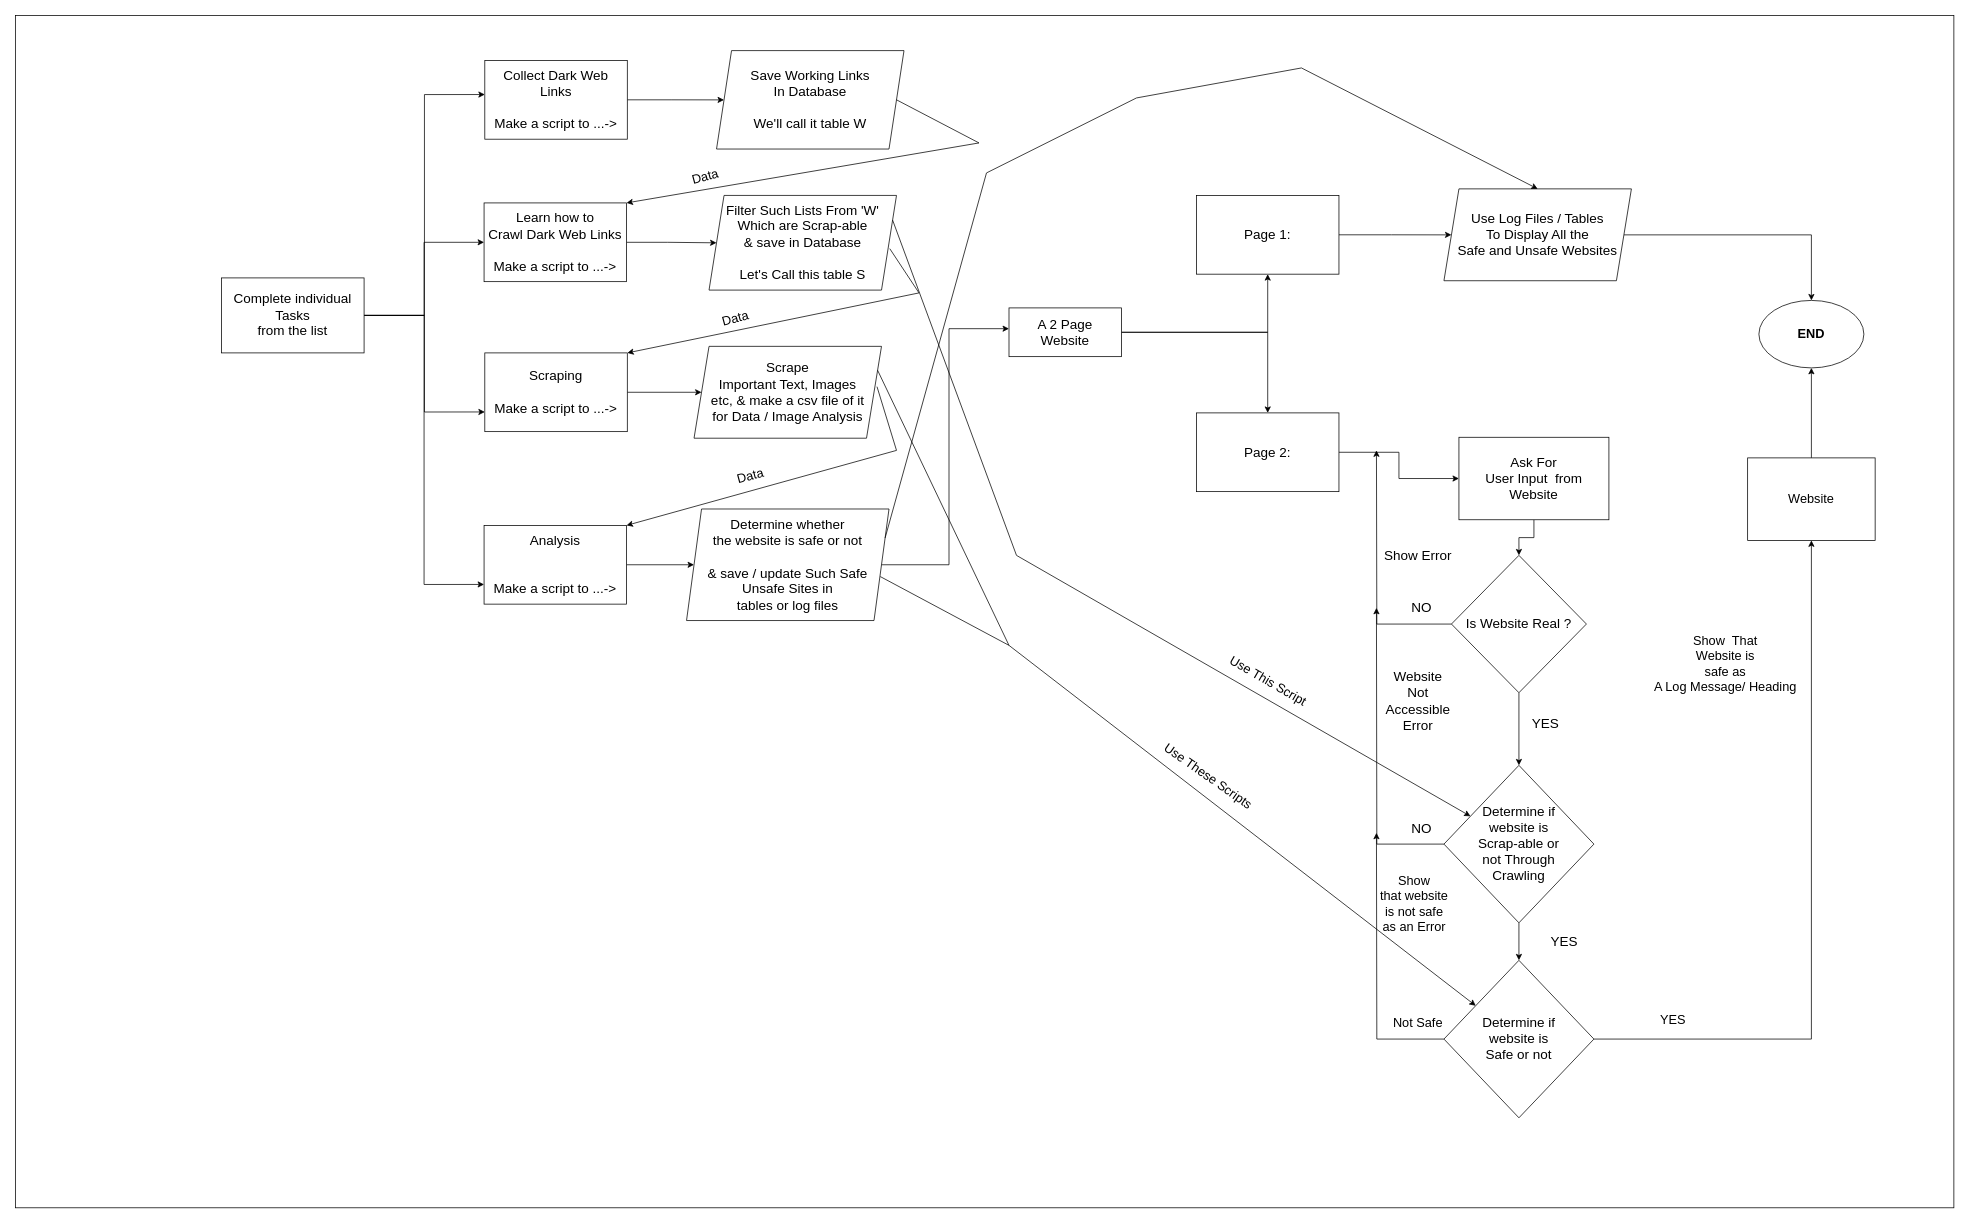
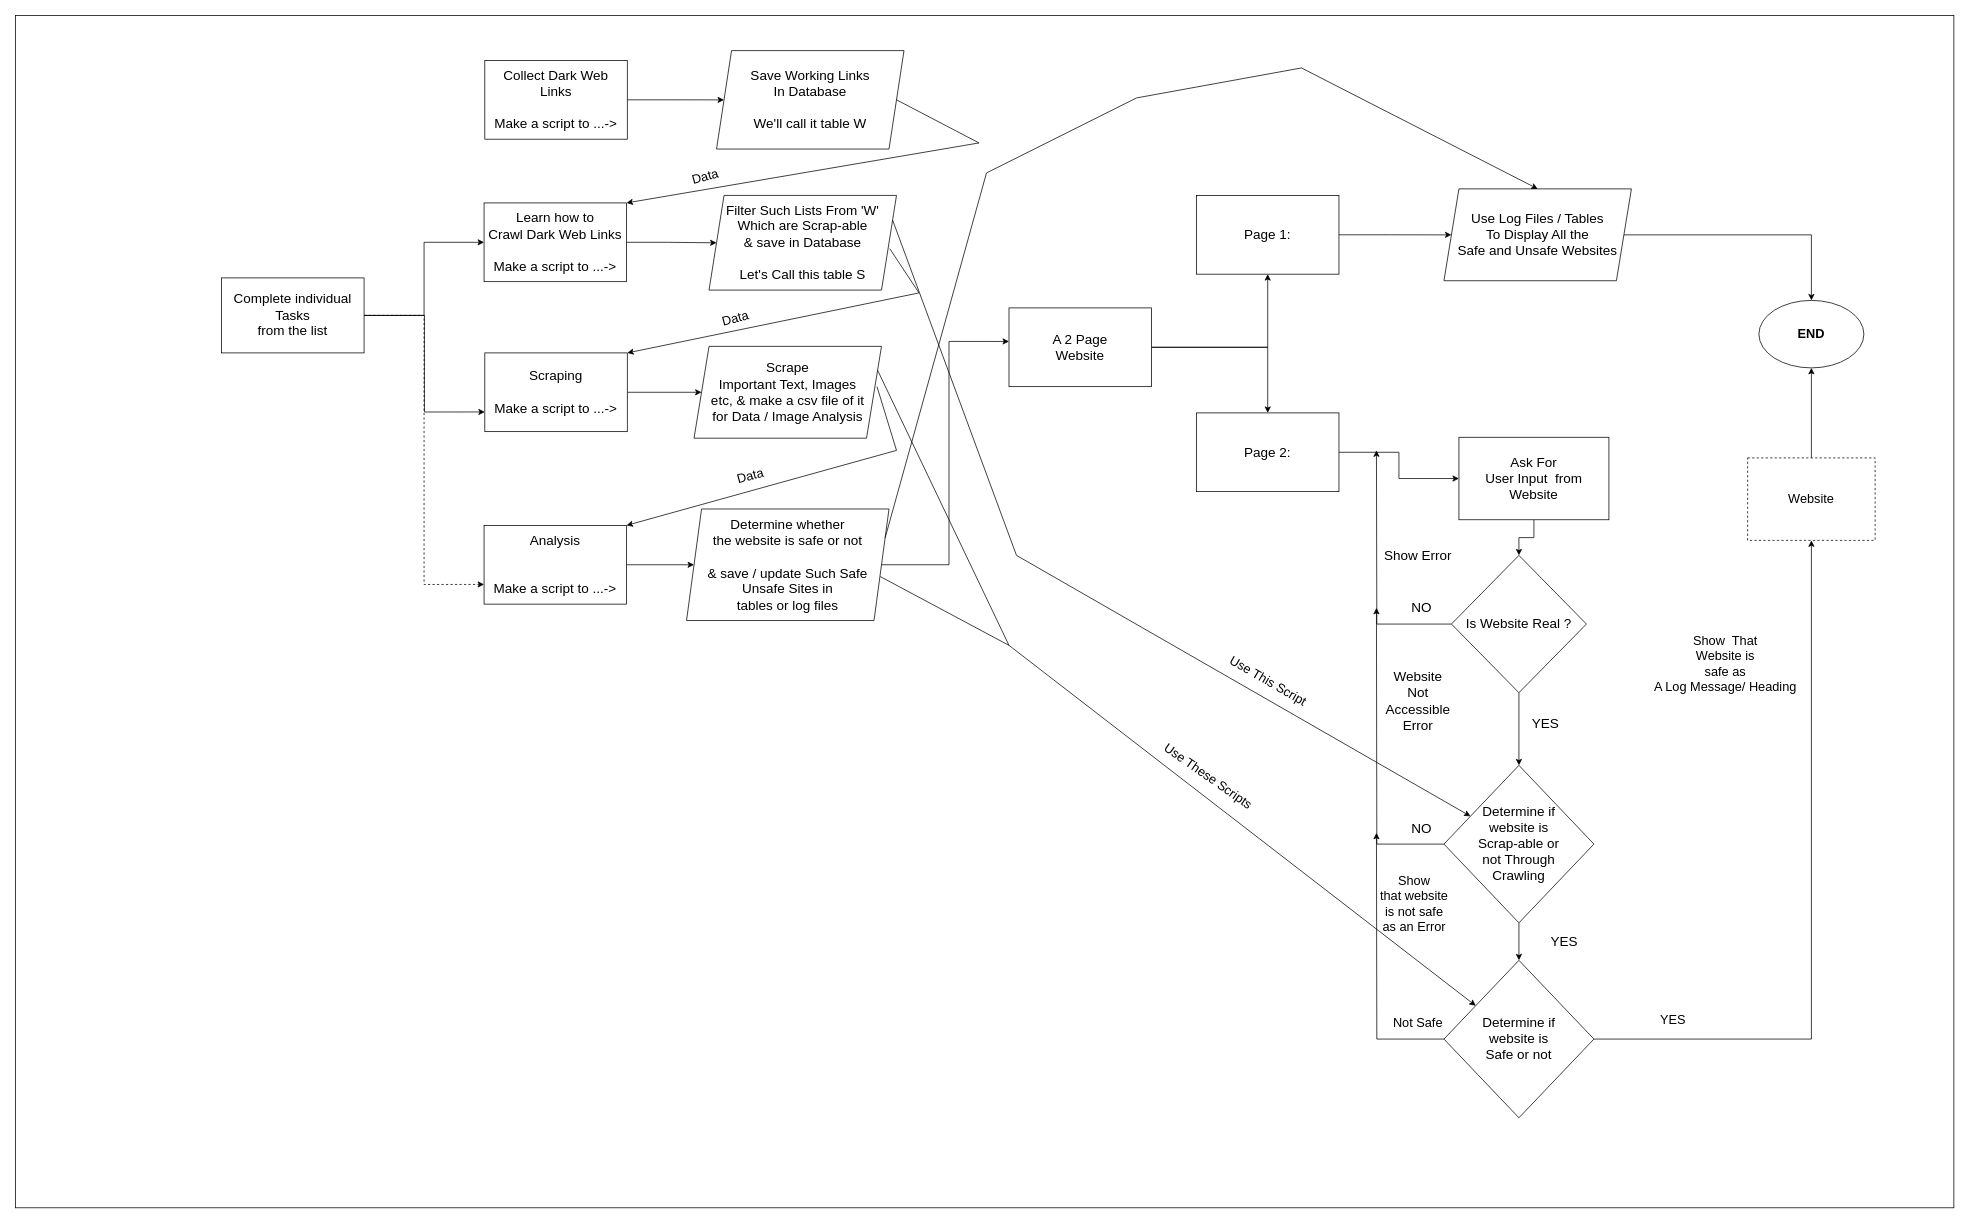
edge "Complete individual Tasks from the list" -> "Collect Dark Web Links Make a script to ...->": removed
node "A 2 Page Website": size 113x49 -> 143x79
node "Website": style solid -> dashed
edge "Complete individual Tasks from the list" -> "Analysis Make a script to ...->": style solid -> dashed
